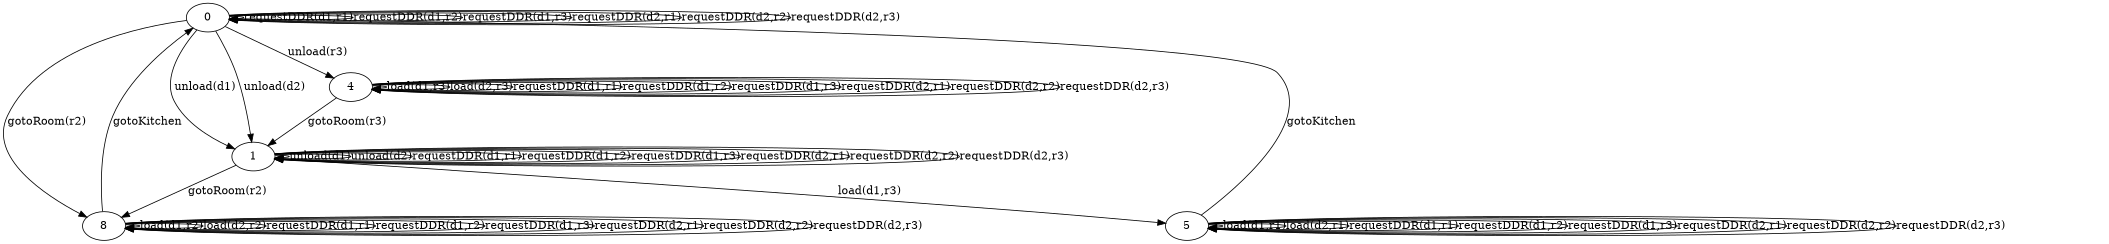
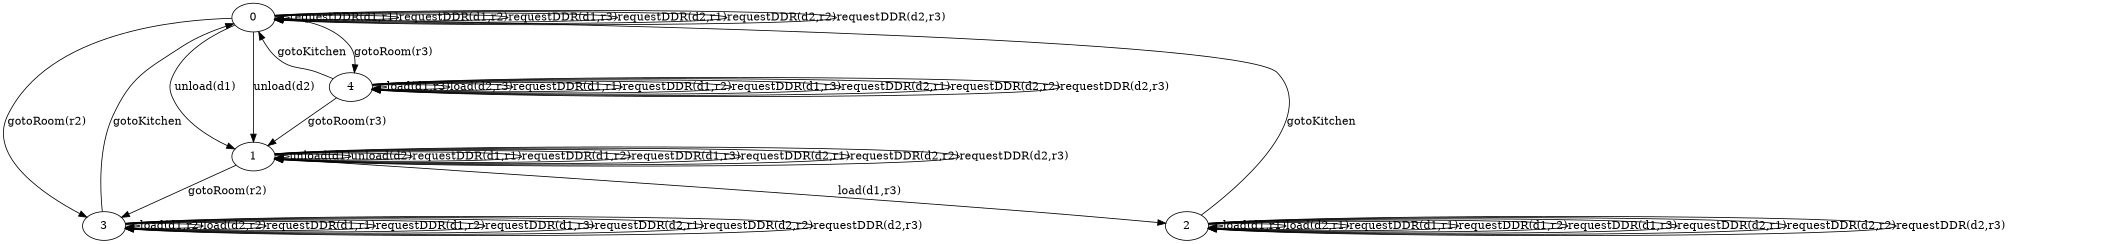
edge "0" -> "4": label "unload(r3)" -> "gotoRoom(r3)"
edge "4" -> "0": added, label "gotoKitchen"
node "8": label "8" -> "3"
node "5": label "5" -> "2"
